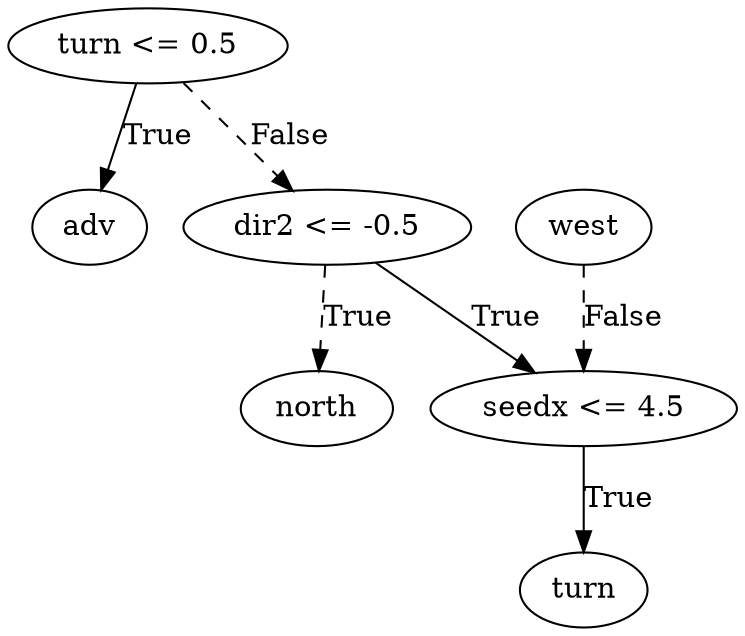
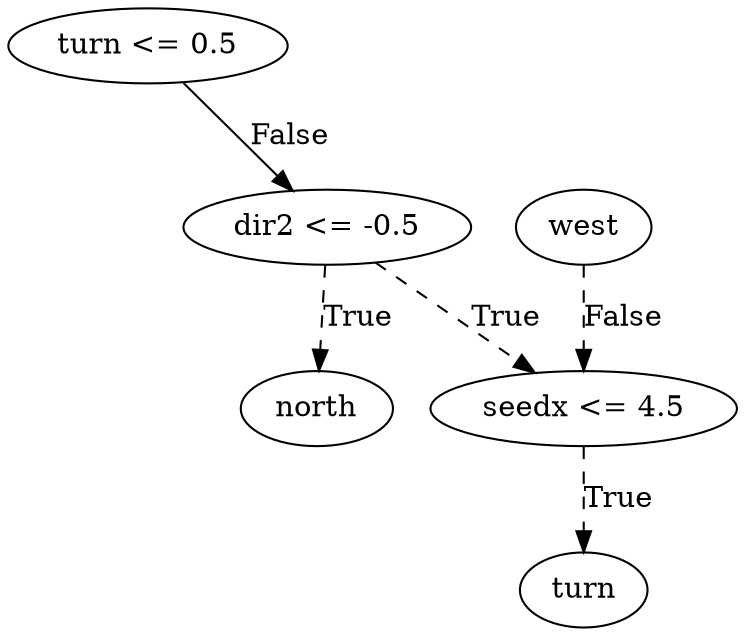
edge "turn <= 0.5" -> "dir2 <= -0.5": style dashed -> solid
node "adv": removed
edge "dir2 <= -0.5" -> "seedx <= 4.5": style solid -> dashed
edge "seedx <= 4.5" -> "turn": style solid -> dashed
